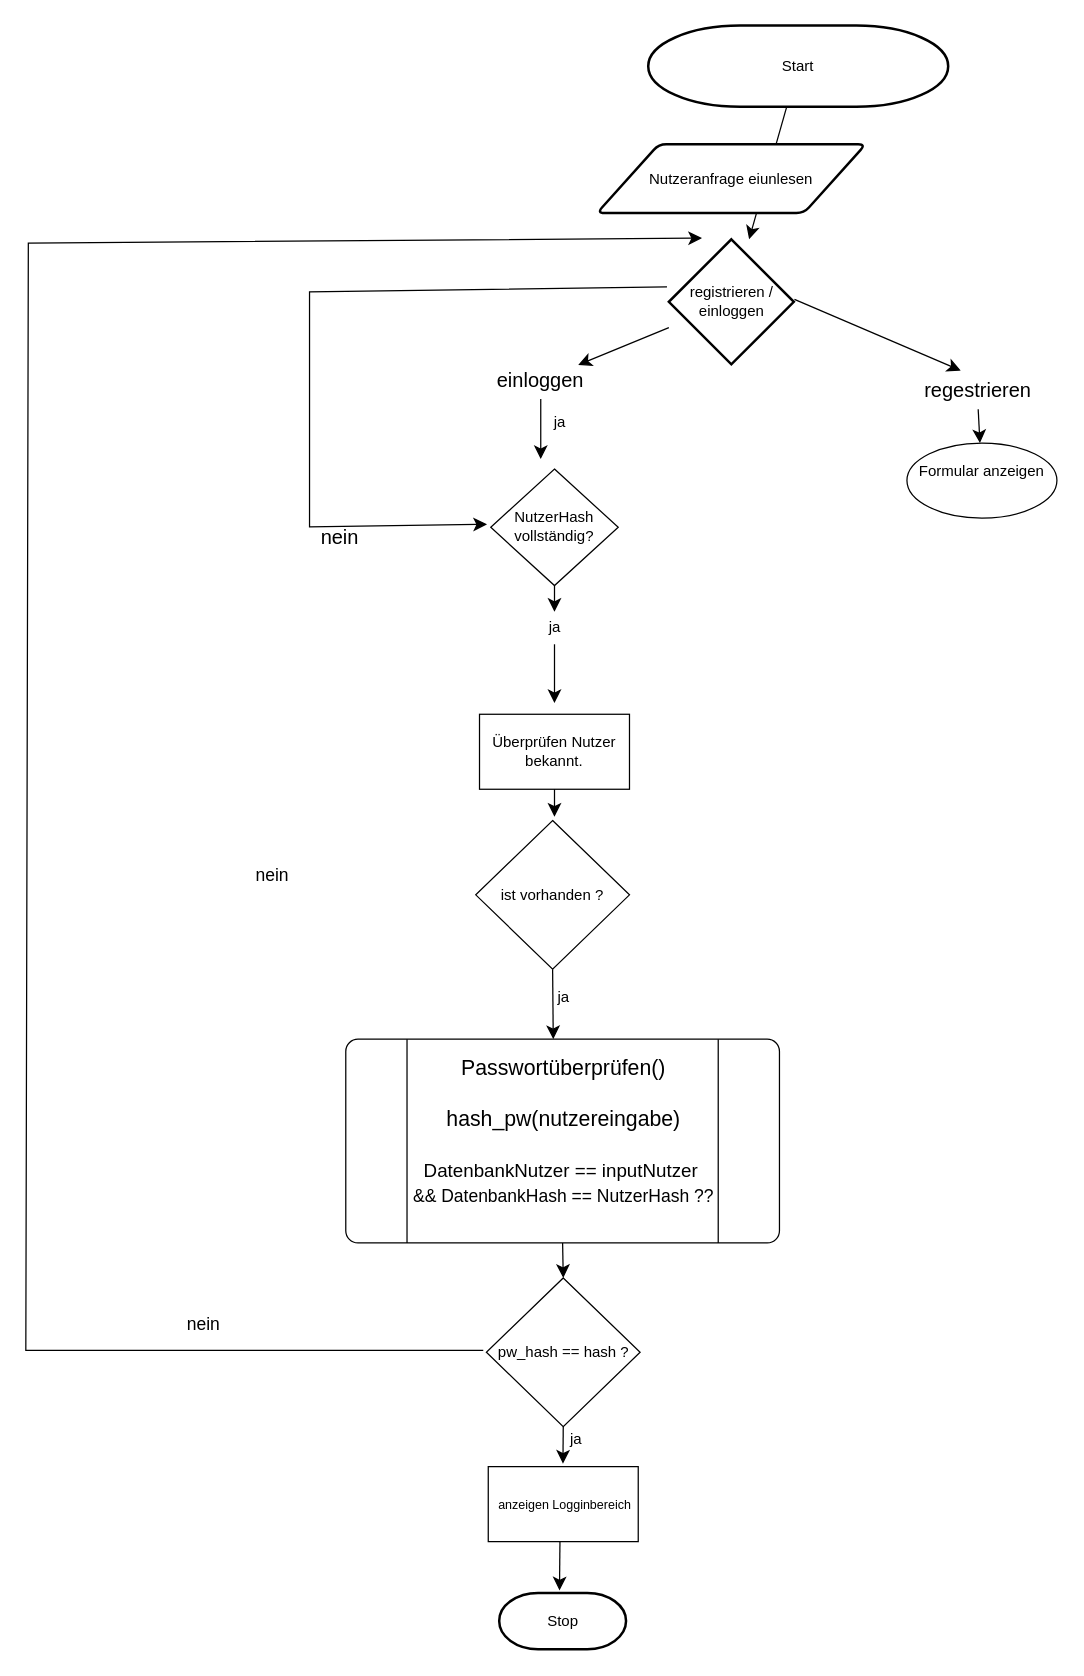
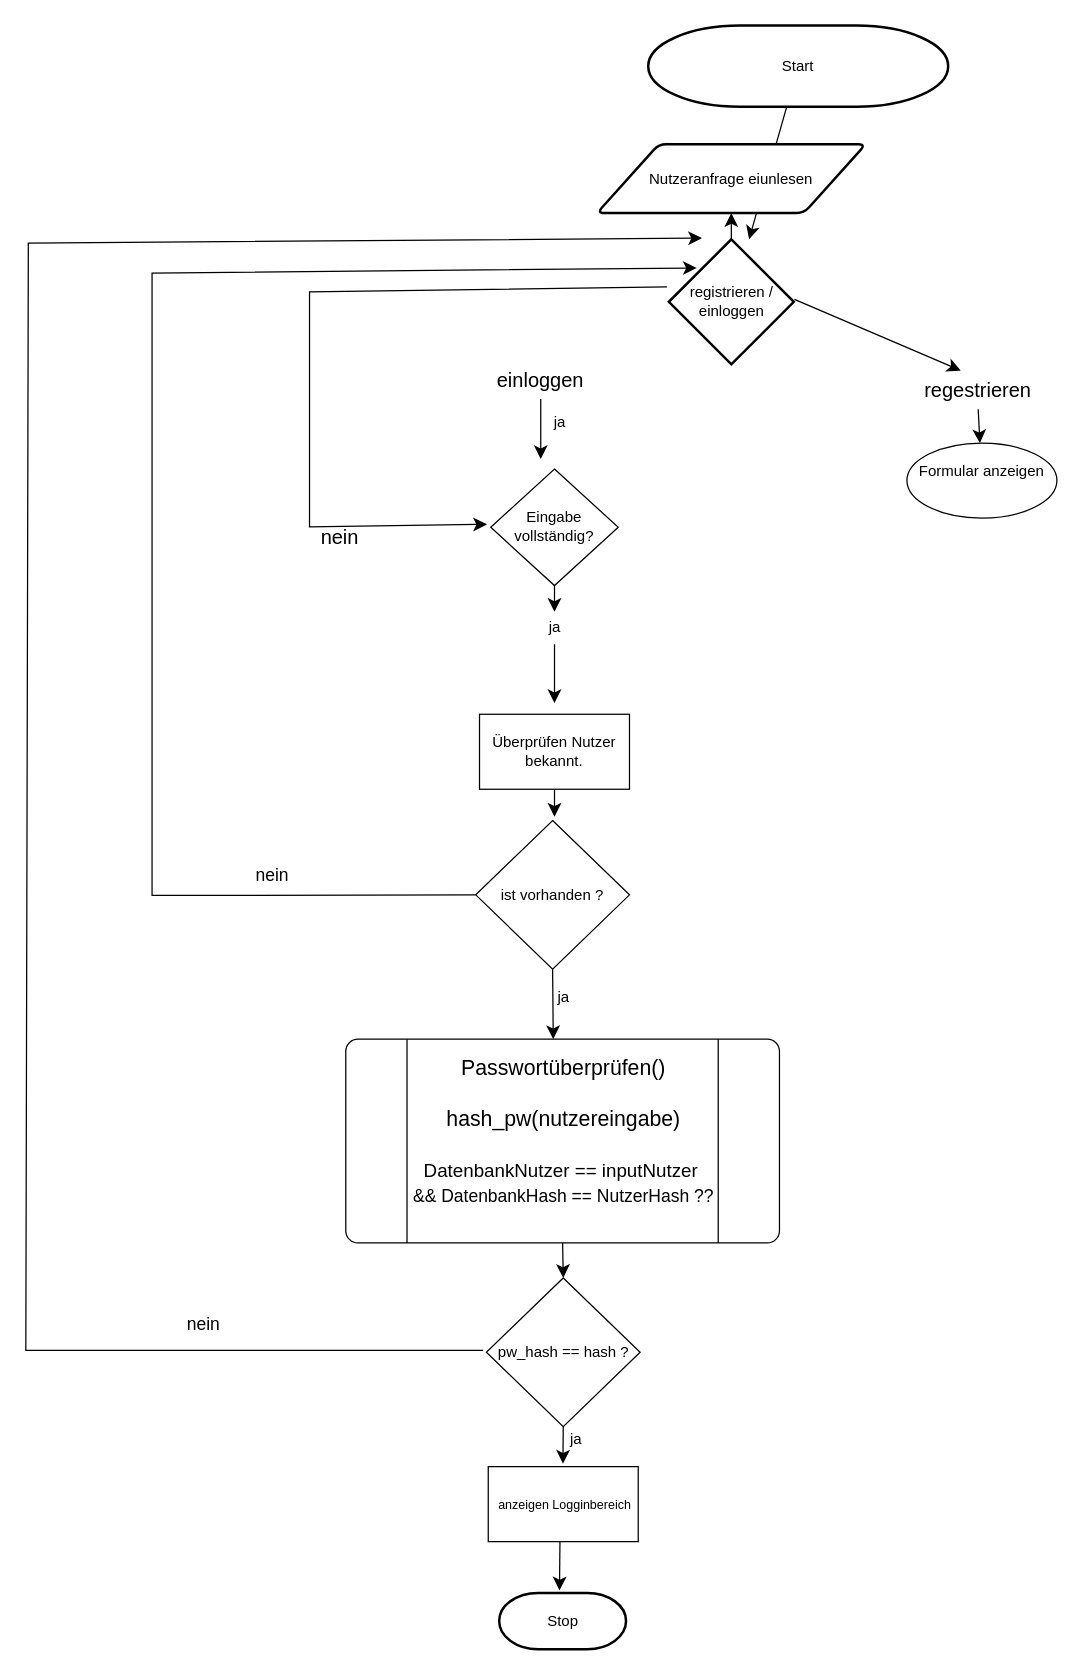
edge "registrieren / einloggen" -> "einloggen": now "registrieren / einloggen" -> "Nutzeranfrage eiunlesen"
edge "ist vorhanden ?" -> "registrieren / einloggen": added
node "NutzerHash vollständig?": label "NutzerHash vollständig?" -> "Eingabe vollständig?"
